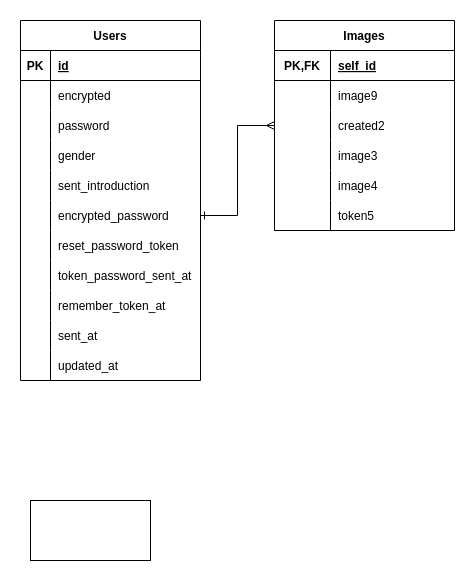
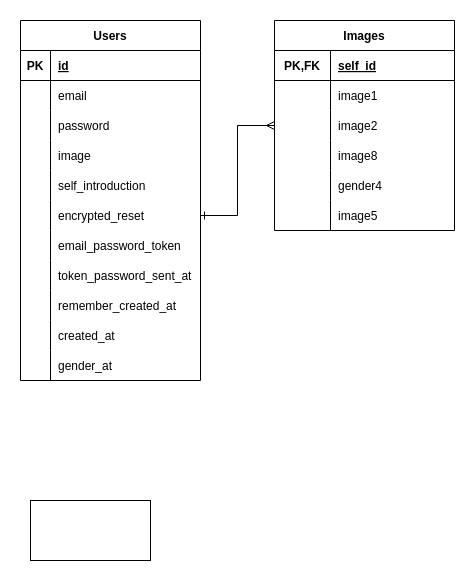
node "encrypted": label "encrypted" -> "email"
node "image9": label "image9" -> "image1"
node "created2": label "created2" -> "image2"
node "gender": label "gender" -> "image"
node "image3": label "image3" -> "image8"
node "sent_introduction": label "sent_introduction" -> "self_introduction"
node "image4": label "image4" -> "gender4"
node "encrypted_password": label "encrypted_password" -> "encrypted_reset"
node "token5": label "token5" -> "image5"
node "reset_password_token": label "reset_password_token" -> "email_password_token"
node "remember_token_at": label "remember_token_at" -> "remember_created_at"
node "sent_at": label "sent_at" -> "created_at"
node "updated_at": label "updated_at" -> "gender_at"
